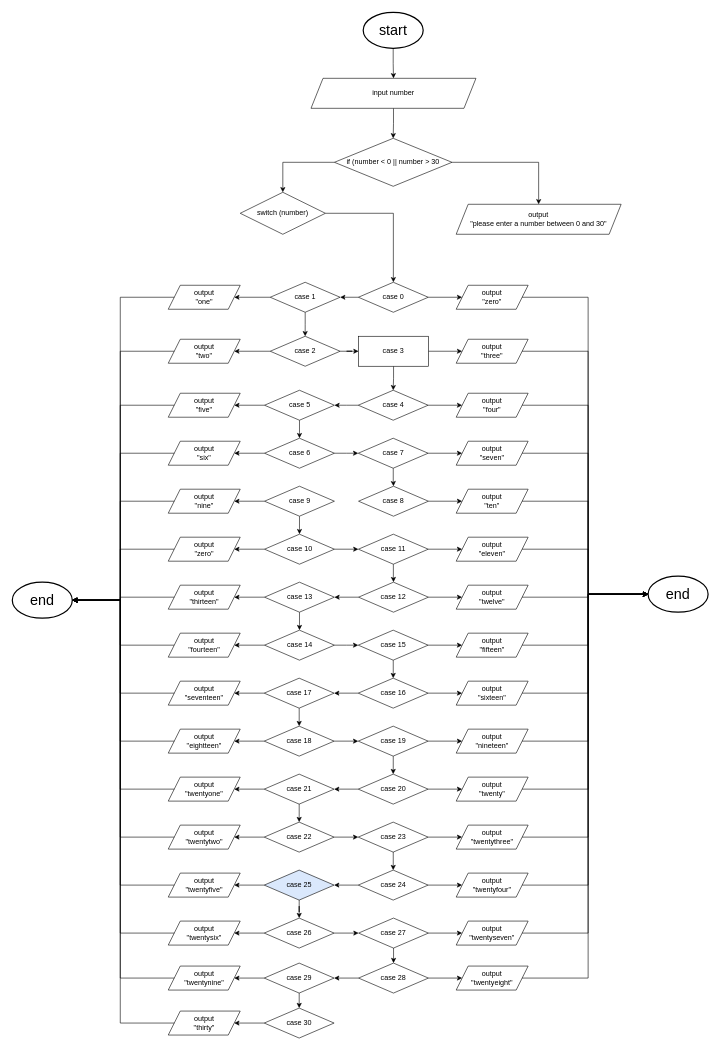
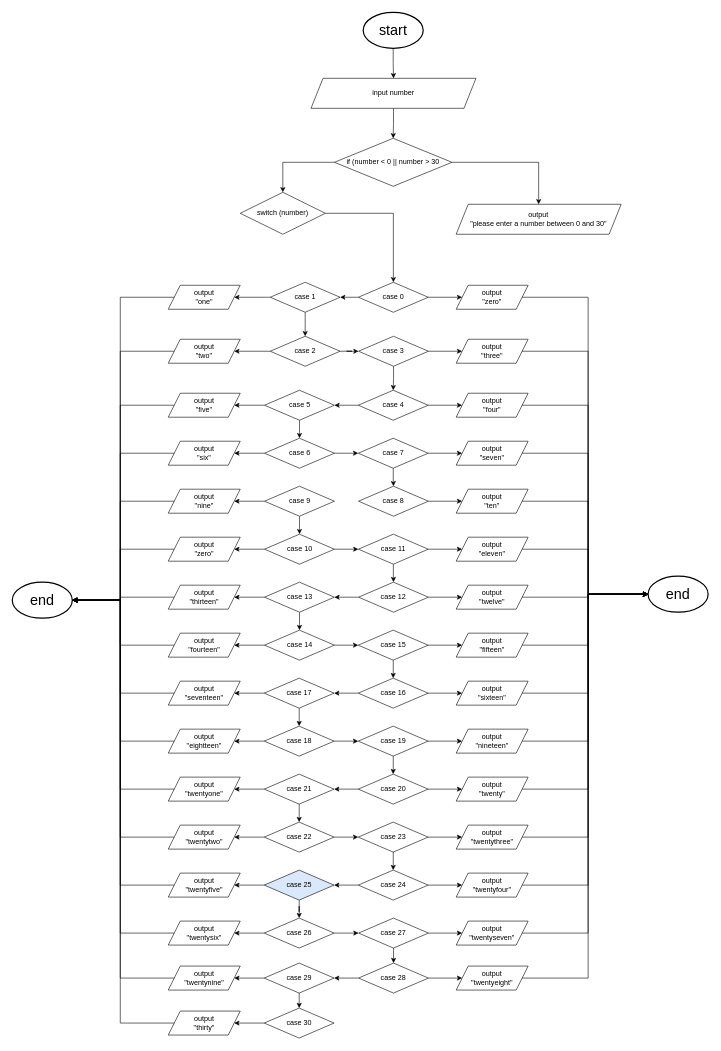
node "case 3": shape rectangle -> diamond
